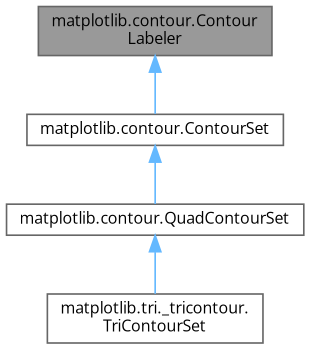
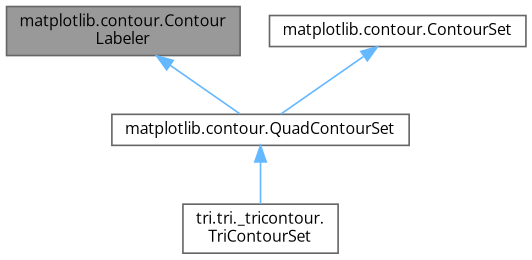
edge "matplotlib.contour.ContourSet" -> "matplotlib.contour.Contour Labeler": now "matplotlib.contour.QuadContourSet" -> "matplotlib.contour.Contour Labeler"
node "matplotlib.tri._tricontour. TriContourSet": label "matplotlib.tri._tricontour. TriContourSet" -> "tri.tri._tricontour. TriContourSet"
